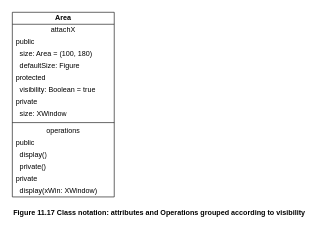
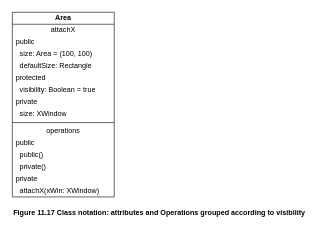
node "size: Area = (100, 180)": label "size: Area = (100, 180)" -> "size: Area = (100, 100)"
node "defaultSize: Figure": label "defaultSize: Figure" -> "defaultSize: Rectangle"
node "display()": label "display()" -> "public()"
node "display(xWin: XWindow)": label "display(xWin: XWindow)" -> "attachX(xWin: XWindow)"
